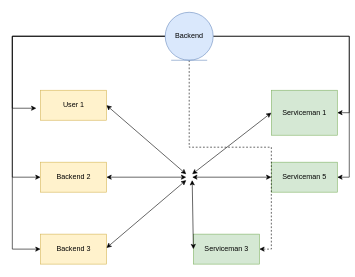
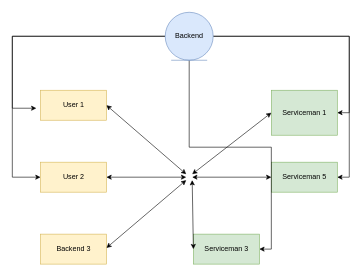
edge "Backend" -> "Serviceman 3": style dashed -> solid
node "Backend 2": label "Backend 2" -> "User 2"
edge "Backend" -> "Backend 3": removed
